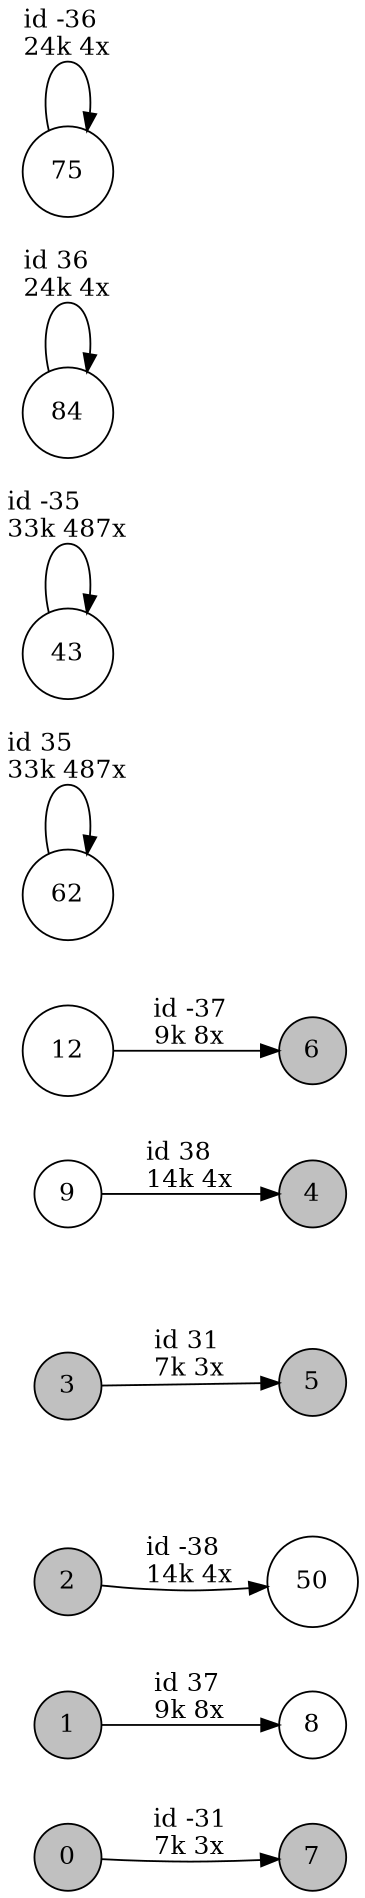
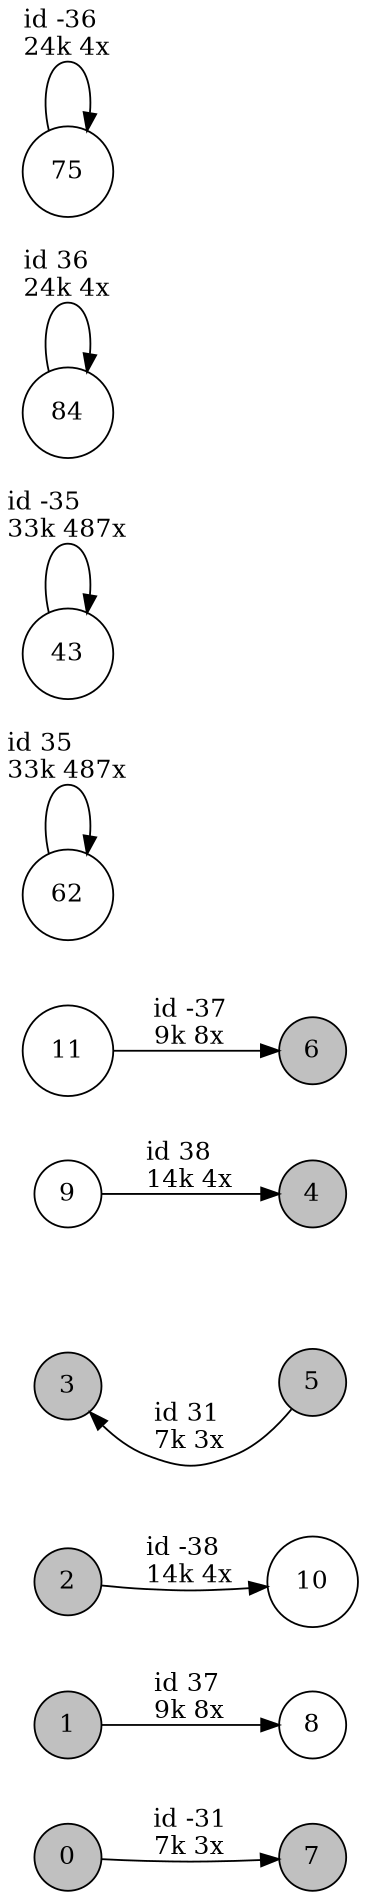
node "12": label "12" -> "11"
edge "3" -> "5": reversed
node "50": label "50" -> "10"
